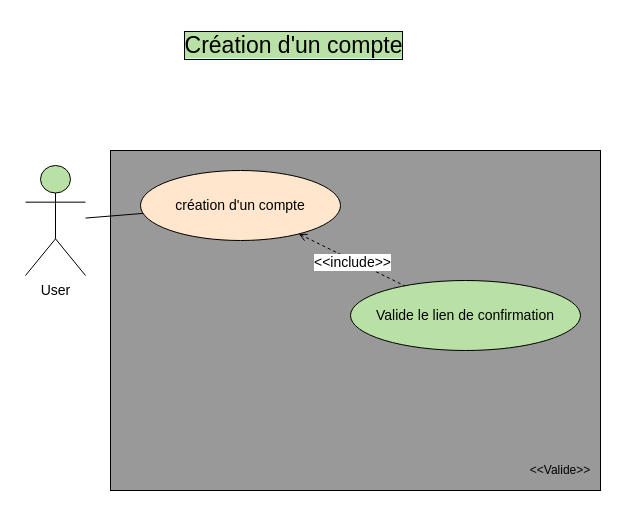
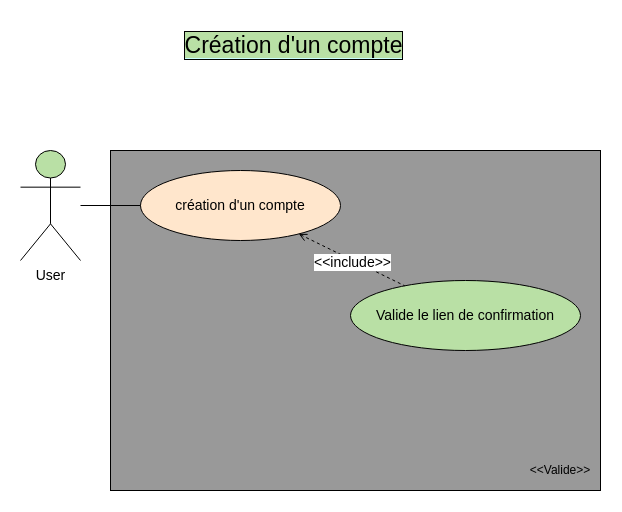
node "User": moved (56, 221) -> (51, 206)
